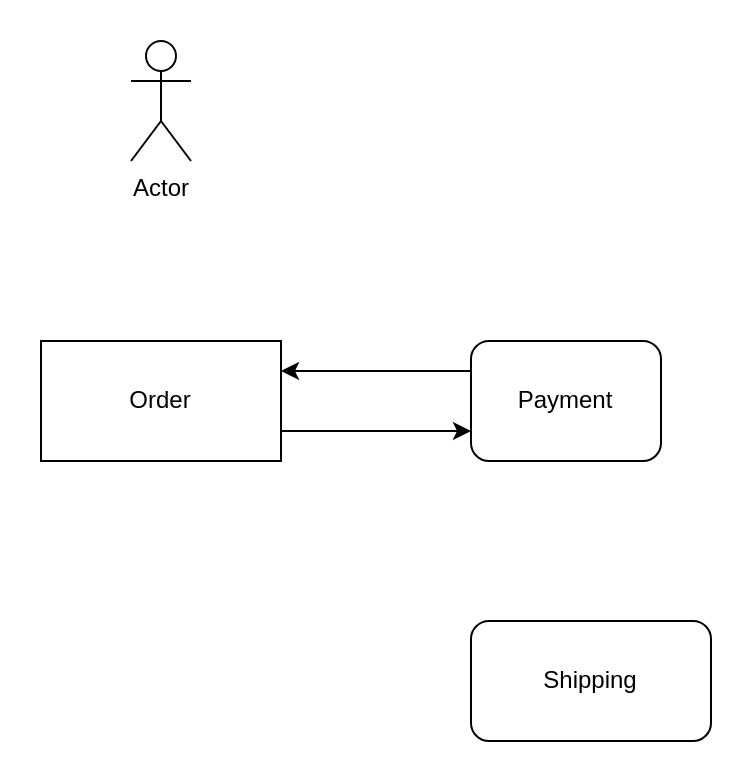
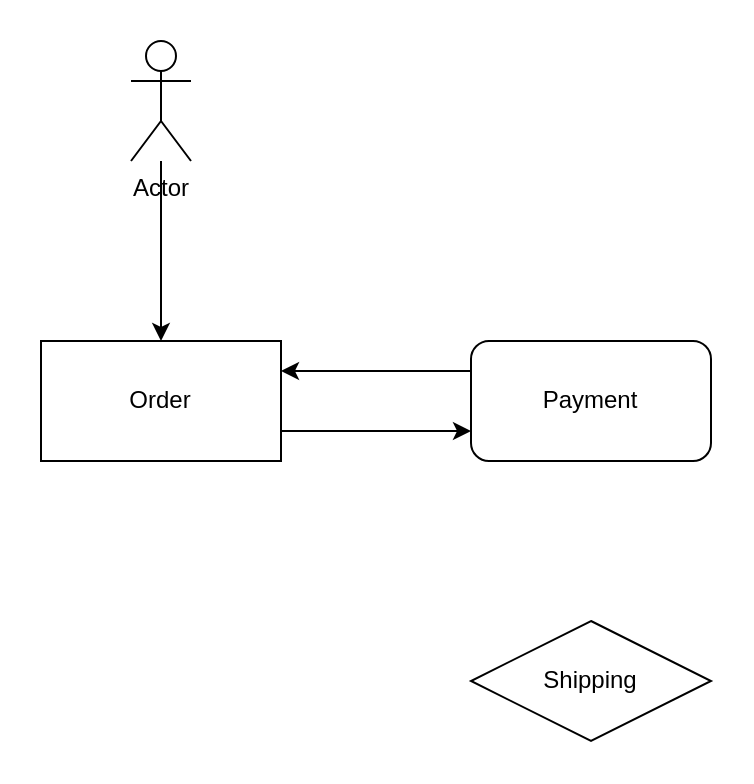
edge "Actor" -> "Order": added
node "Payment": size 190x120 -> 240x120
node "Shipping": shape rounded rectangle -> diamond
